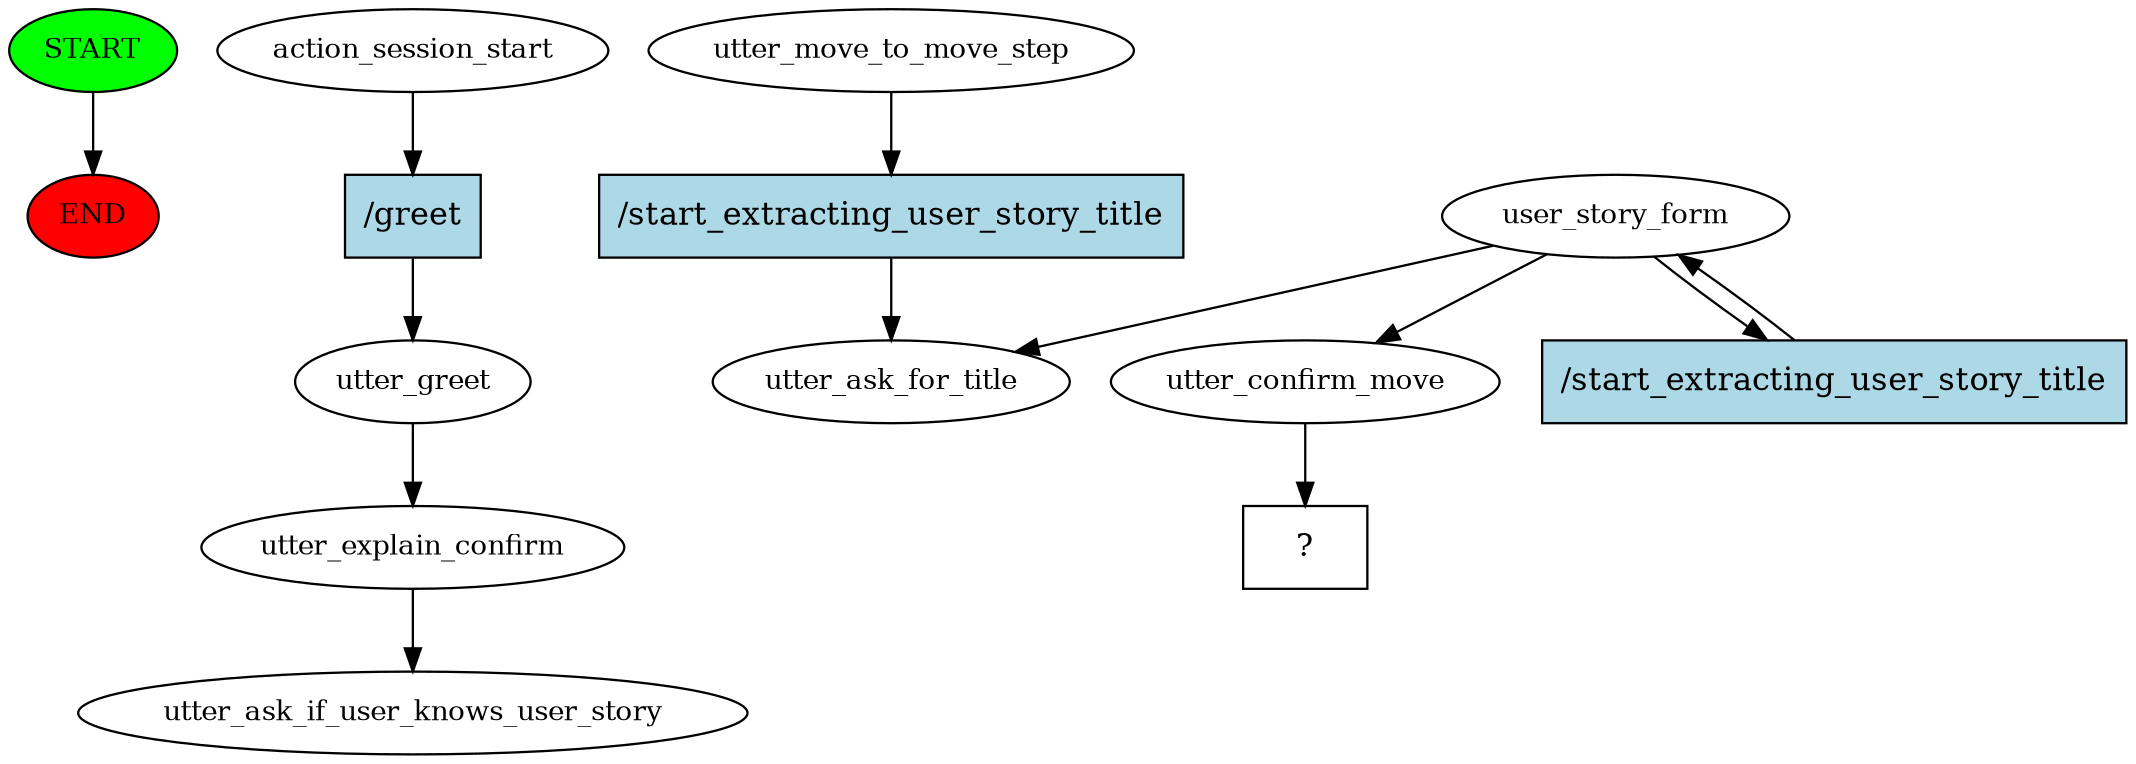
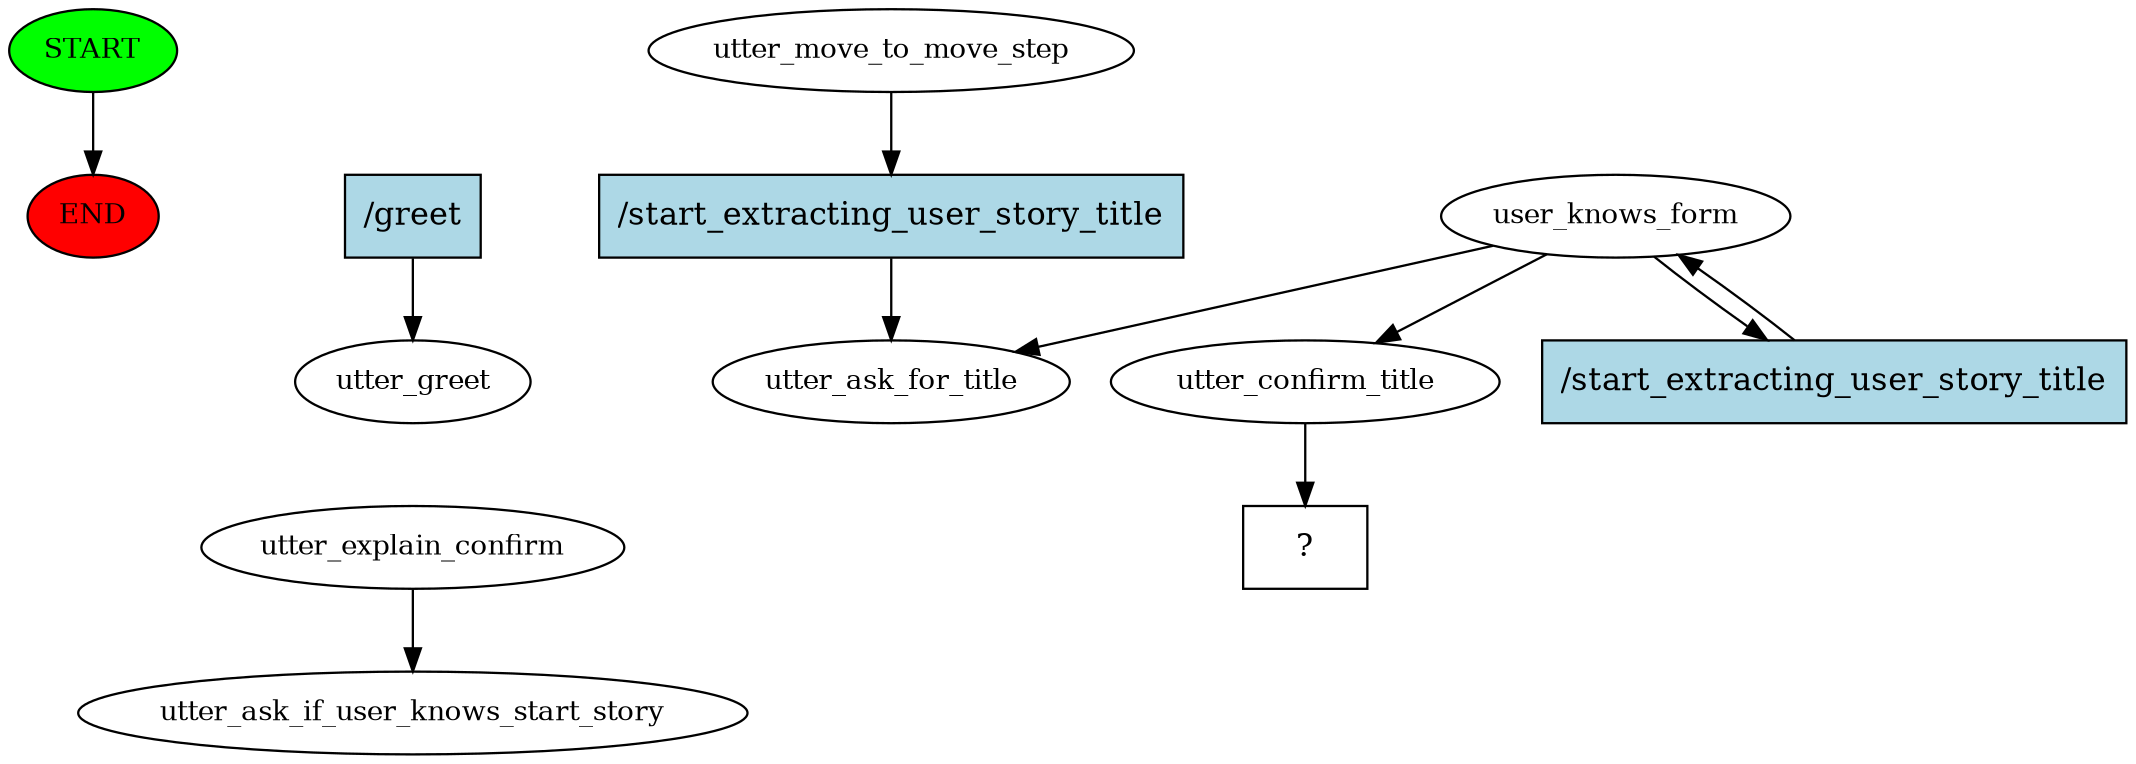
node "action_session_start": removed
node "user_story_form": label "user_story_form" -> "user_knows_form"
node "utter_confirm_move": label "utter_confirm_move" -> "utter_confirm_title"
edge "utter_greet" -> "utter_explain_confirm": removed
node "utter_ask_if_user_knows_user_story": label "utter_ask_if_user_knows_user_story" -> "utter_ask_if_user_knows_start_story"
